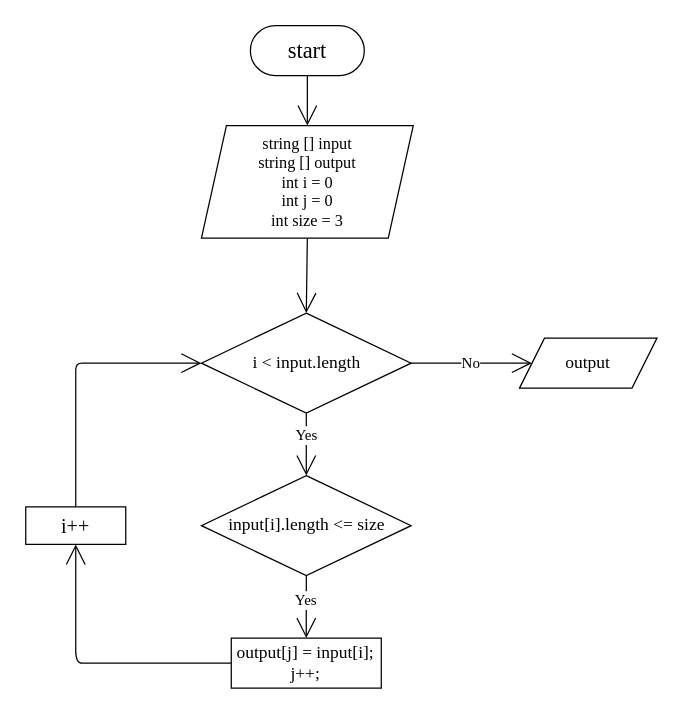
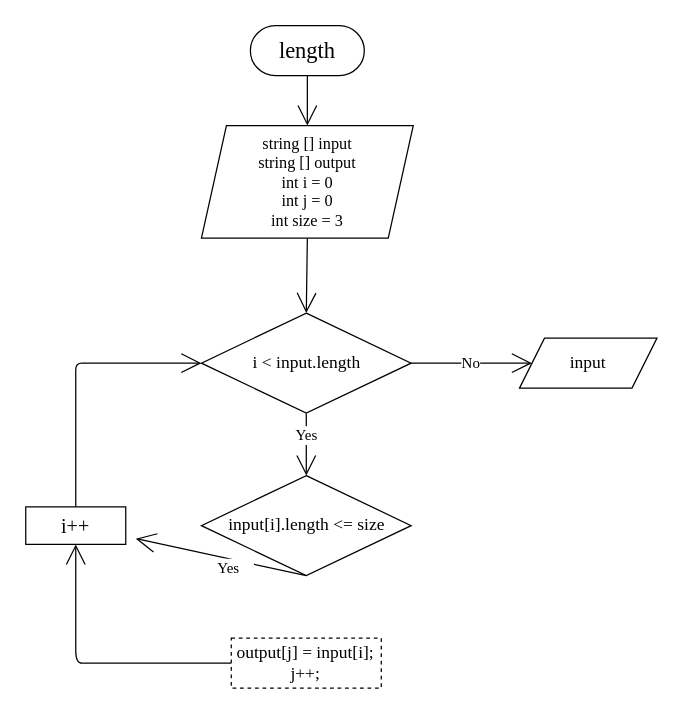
node "start": label "start" -> "length"
node "output": label "output" -> "input"
edge "input[i].length <= size" -> "output[j] = input[i]; j++;": now "input[i].length <= size" -> "i++"
node "output[j] = input[i]; j++;": style solid -> dashed
